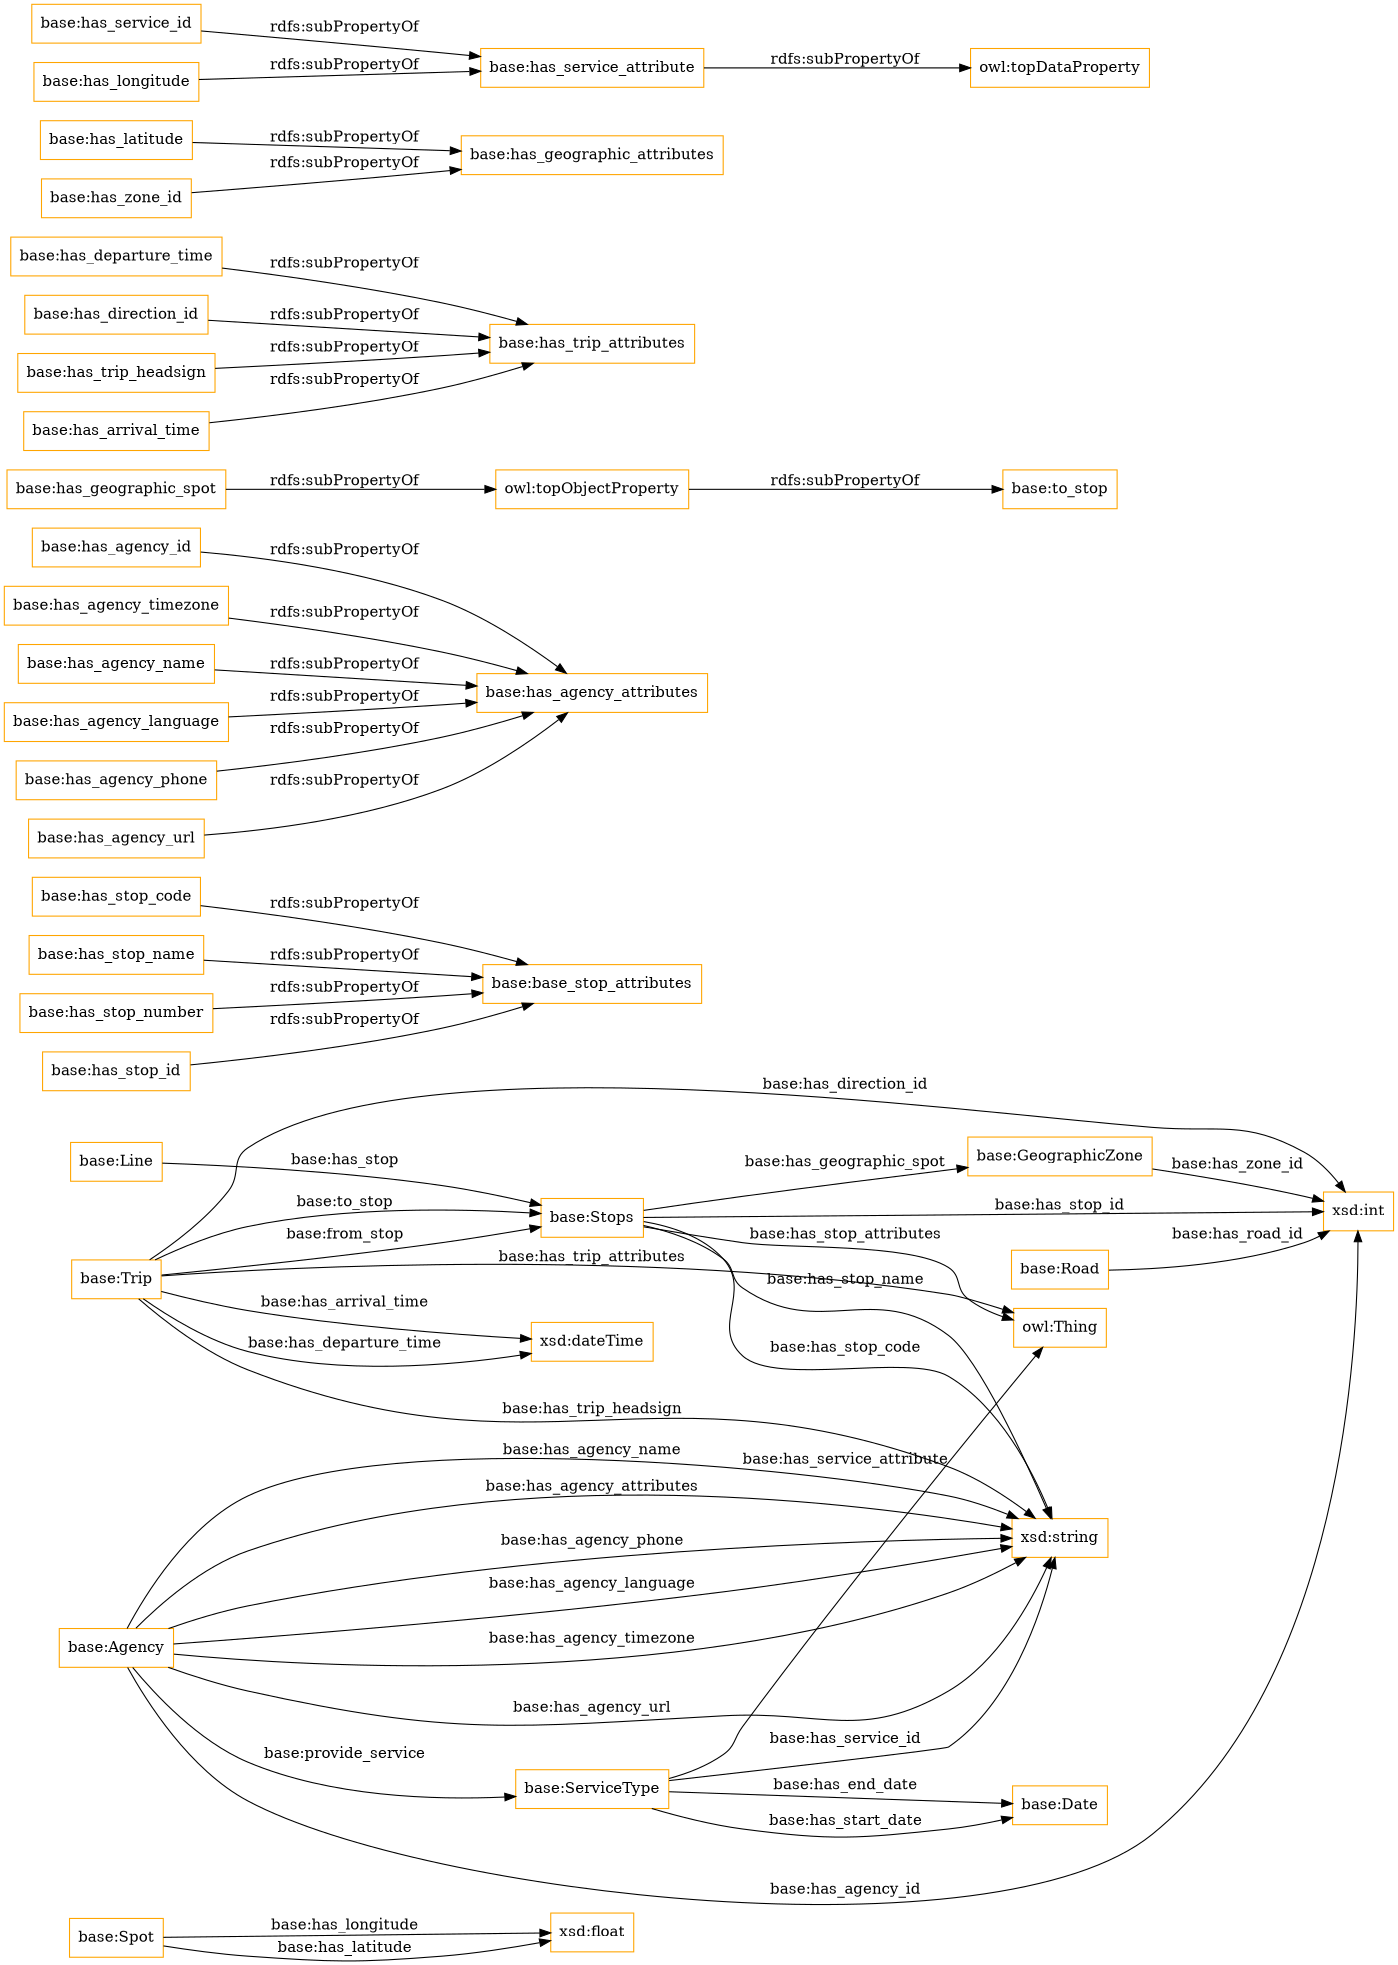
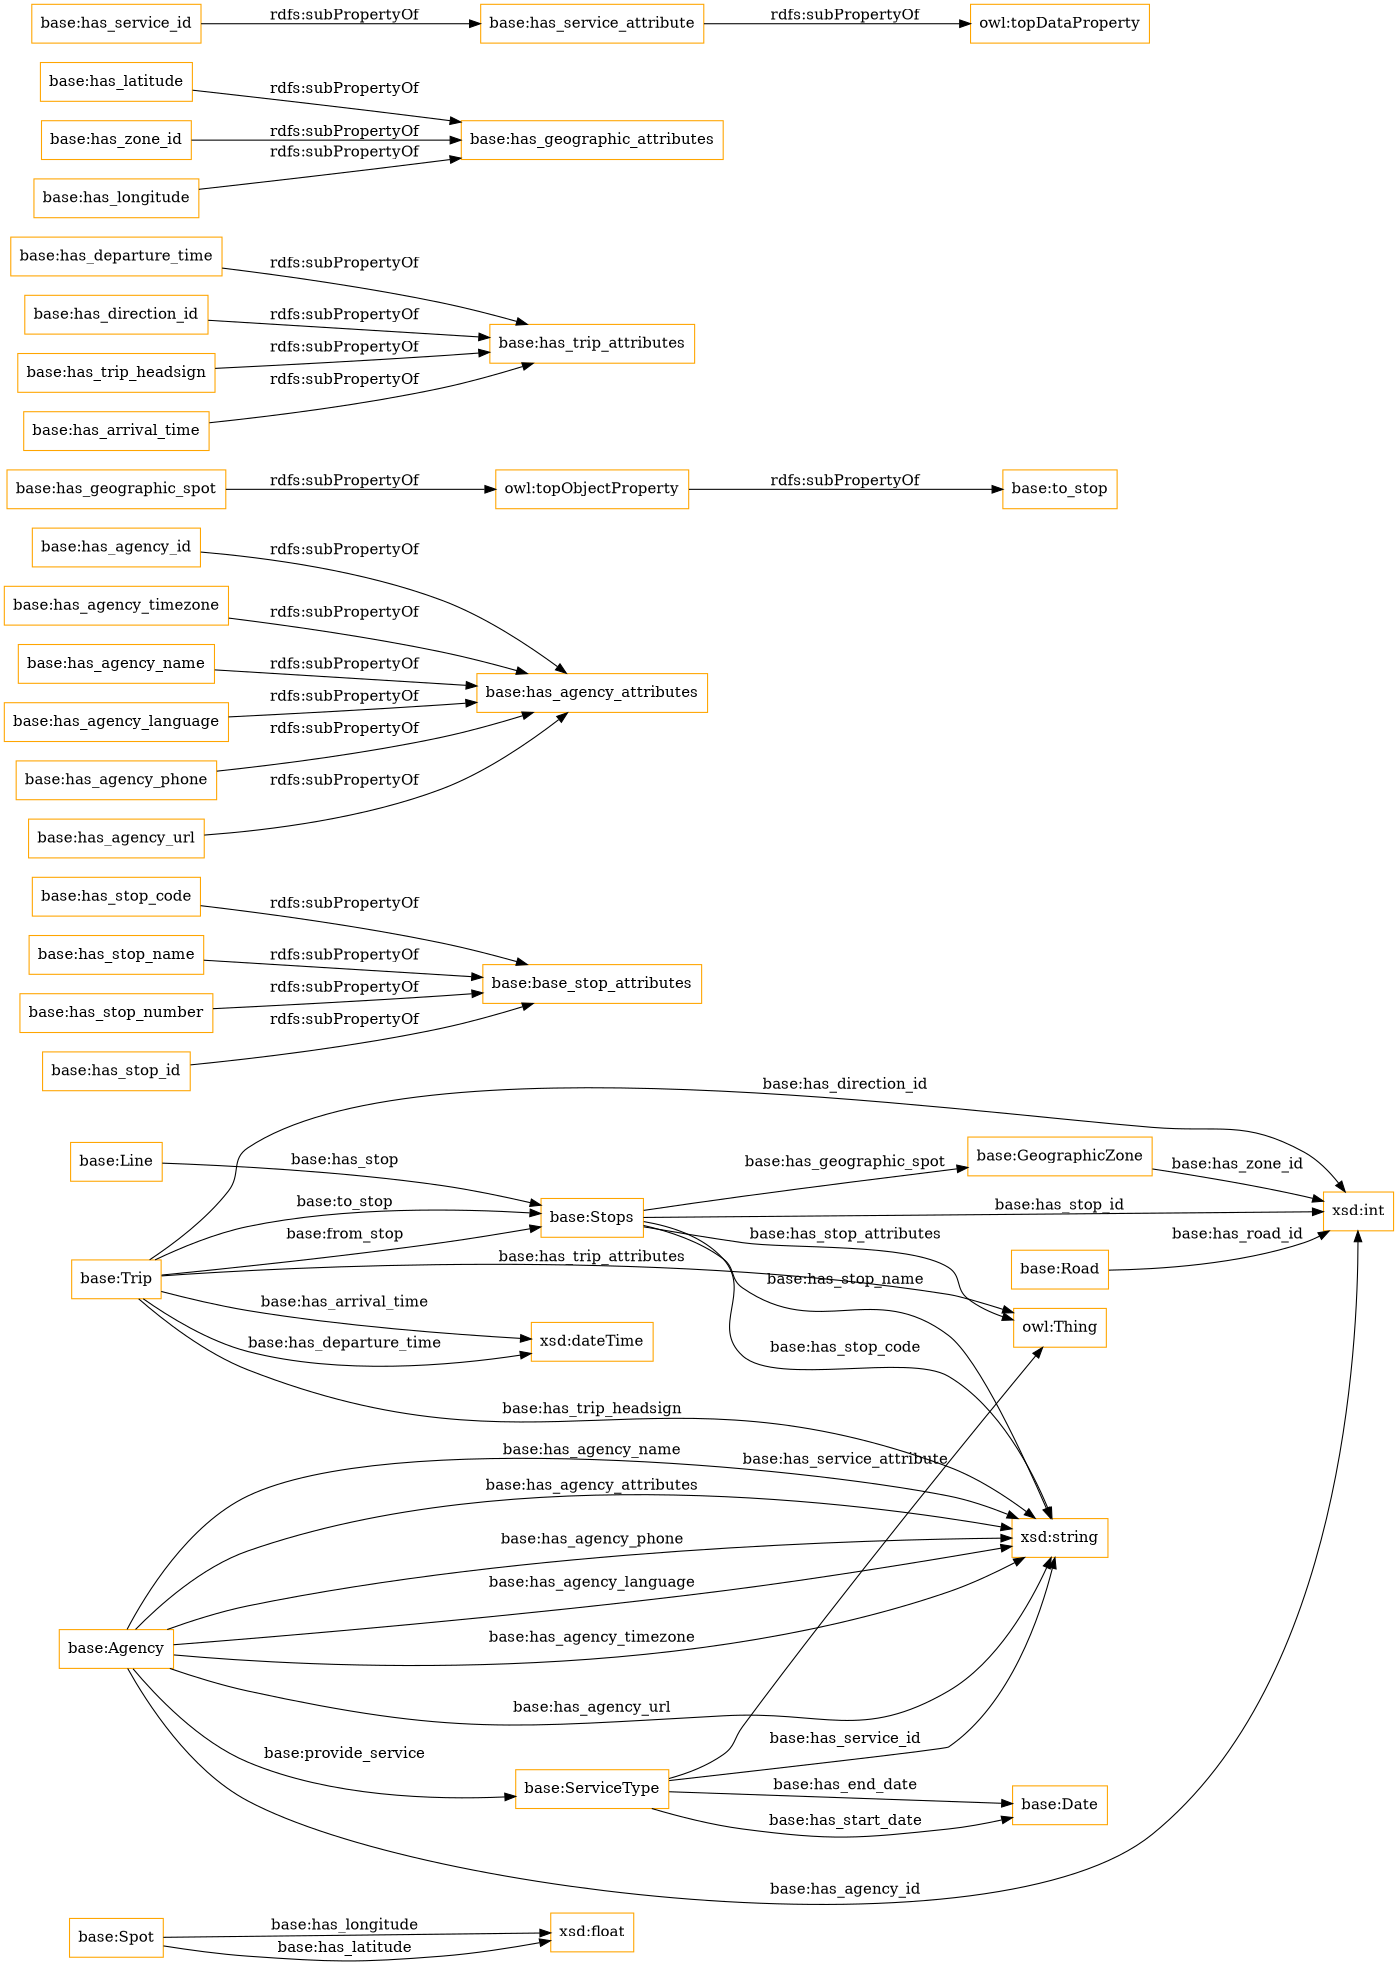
edge "base:has_longitude" -> "base:has_service_attribute": now "base:has_longitude" -> "base:has_geographic_attributes"
